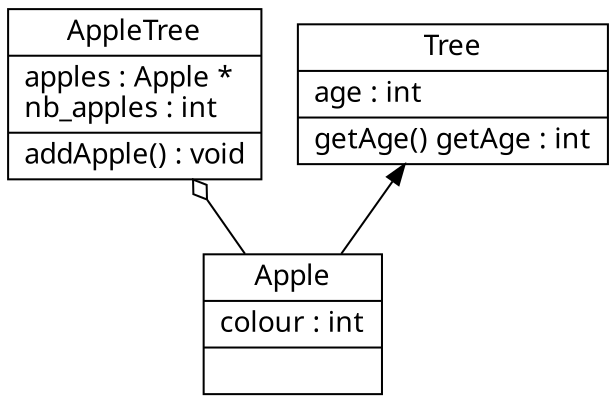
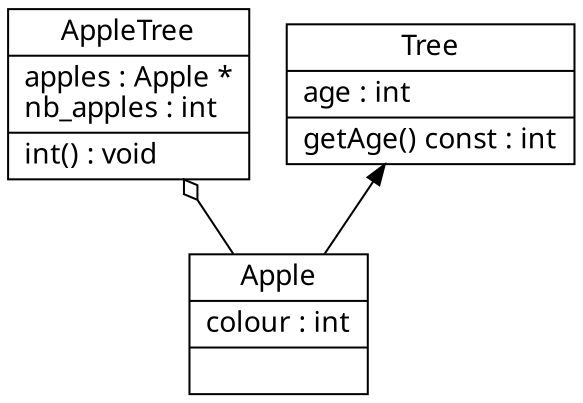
node "Tree": text "getAge() getAge : int" -> "getAge() const : int"
node "AppleTree": text "addApple() : void" -> "int() : void"
